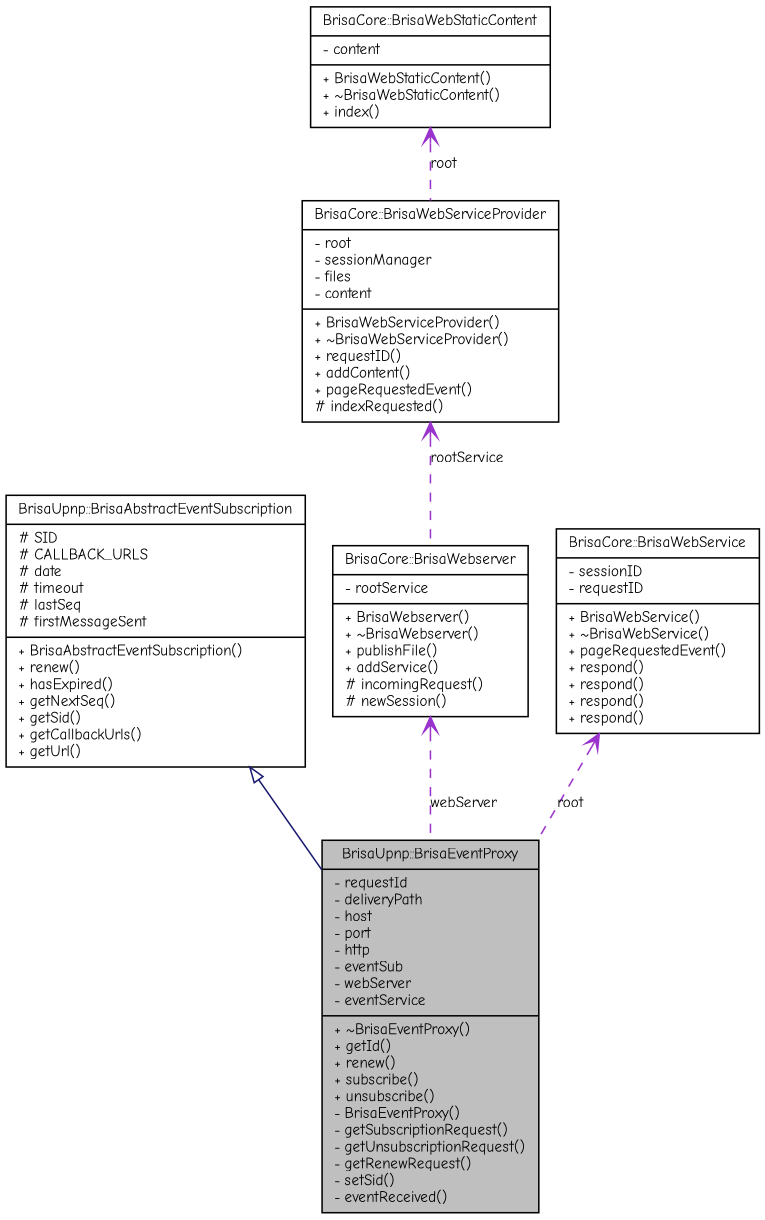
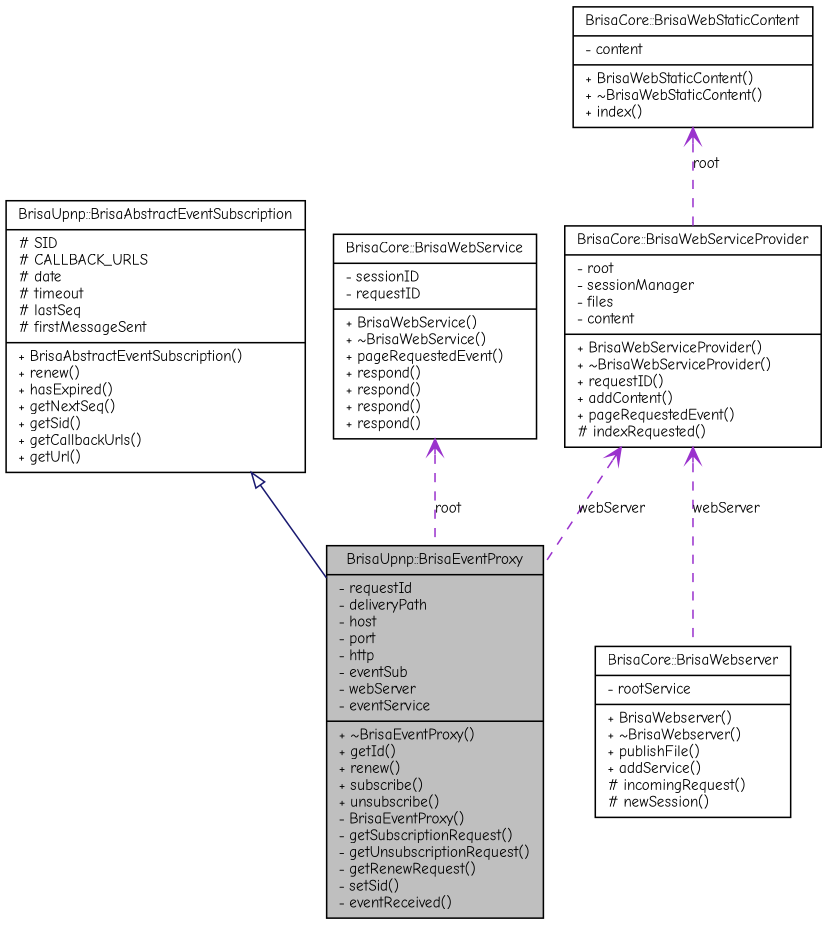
edge "BrisaCore::BrisaWebserver" -> "BrisaCore::BrisaWebServiceProvider": label "rootService" -> "webServer"
edge "BrisaUpnp::BrisaEventProxy" -> "BrisaCore::BrisaWebserver": now "BrisaUpnp::BrisaEventProxy" -> "BrisaCore::BrisaWebServiceProvider"
